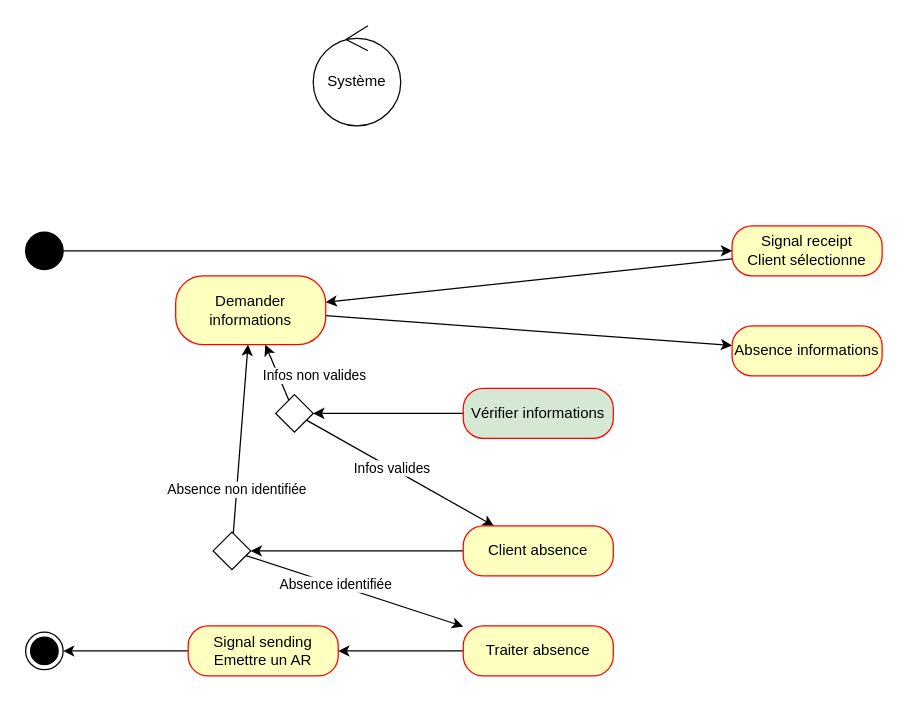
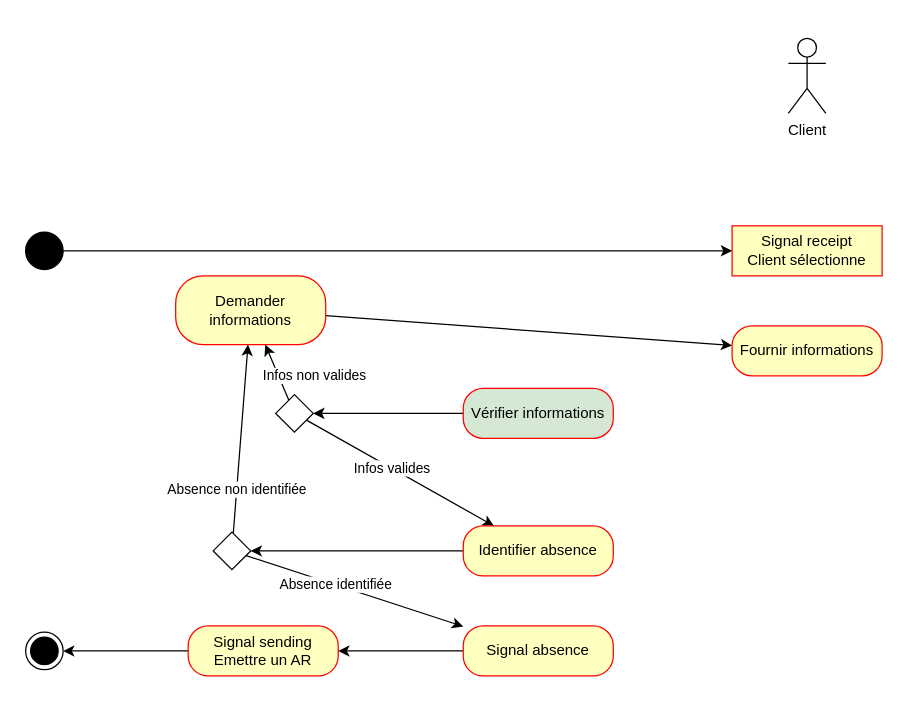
node "Système": removed
node "Client": added
node "Signal receipt Client sélectionne": shape rounded rectangle -> rectangle
edge "Signal receipt Client sélectionne" -> "Demander informations": removed
node "Absence informations": label "Absence informations" -> "Fournir informations"
node "Client absence": label "Client absence" -> "Identifier absence"
node "Traiter absence": label "Traiter absence" -> "Signal absence"
